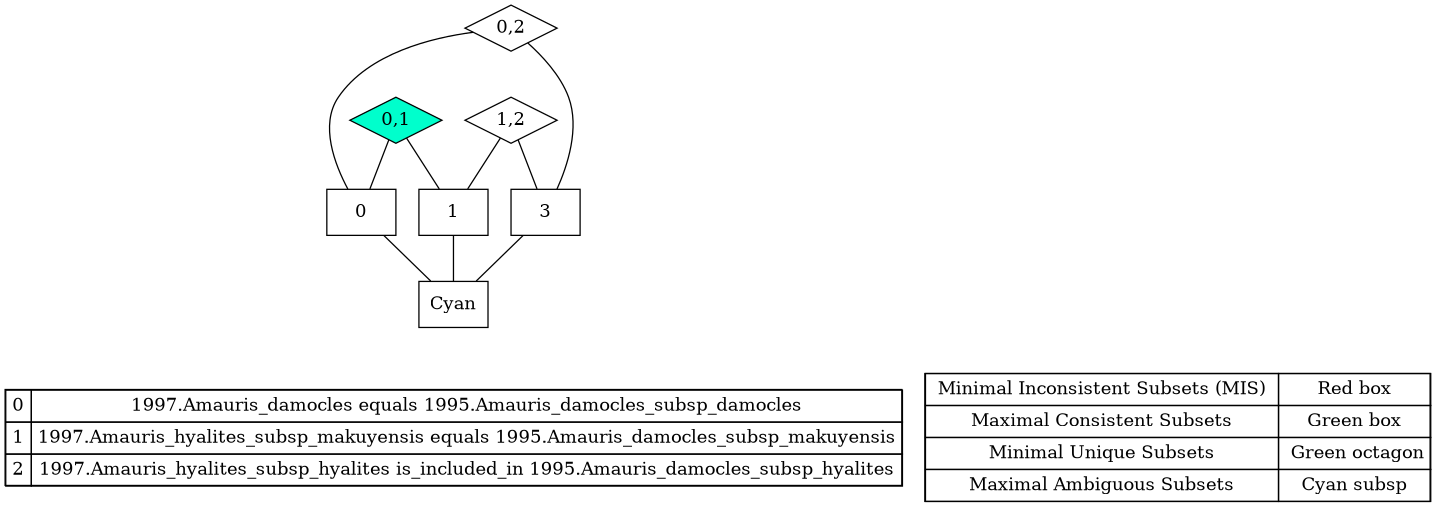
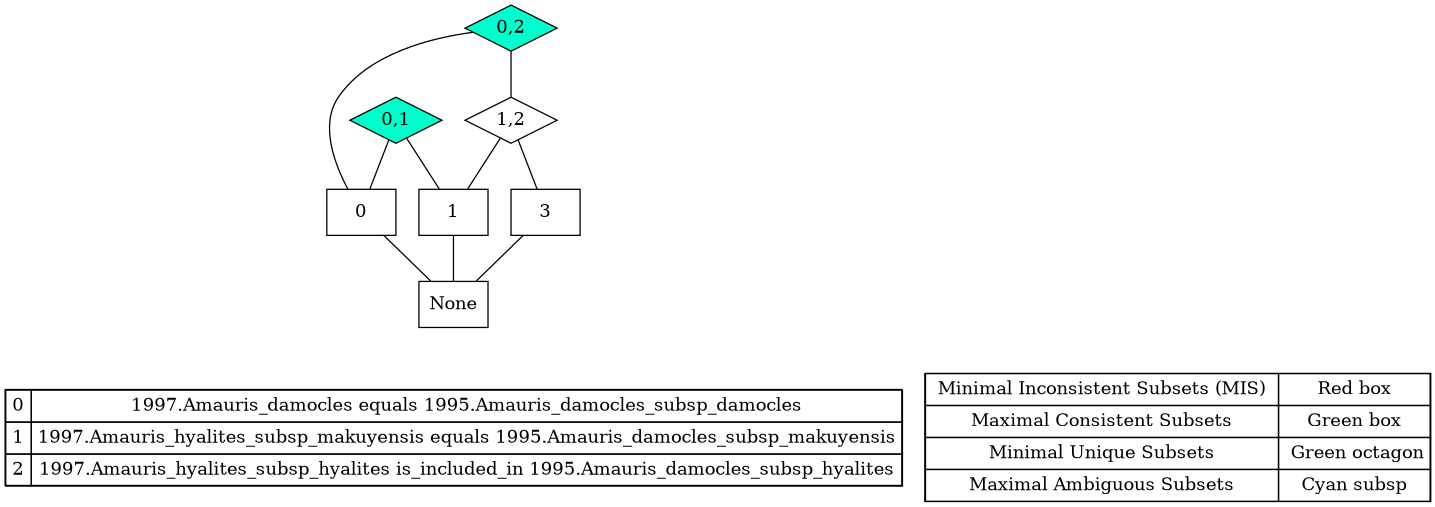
node "0,2": fillcolor #ffffff -> #00ffcc
edge "0,2" -- "3": now "0,2" -- "1,2"
node "Cyan": label "Cyan" -> "None"
